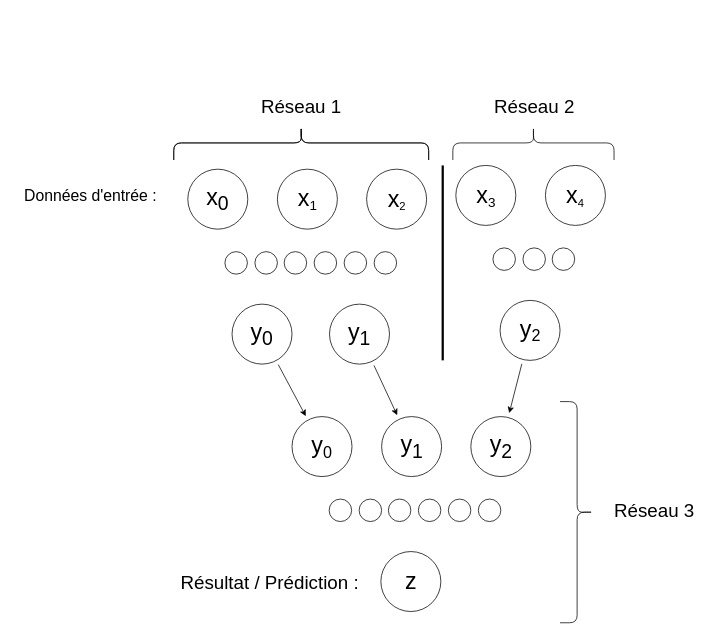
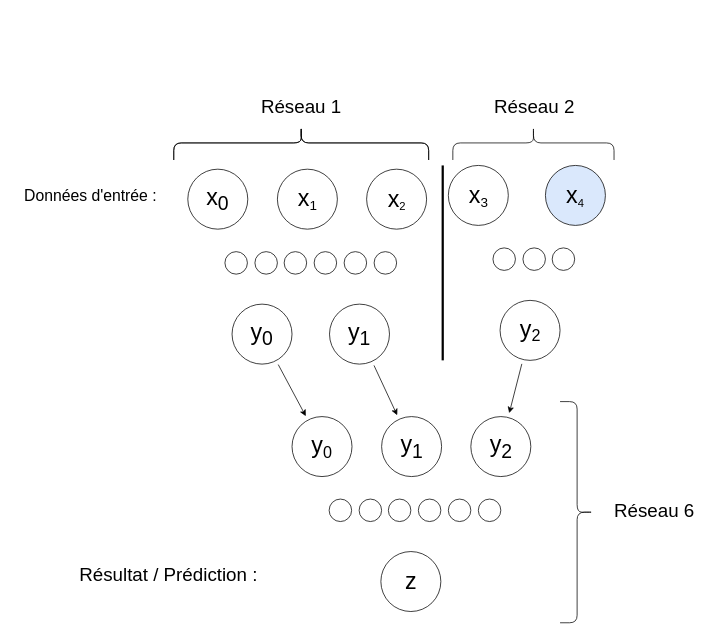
node "x3": moved (486, 195) -> (479, 195)
node "x4": fillcolor #ffffff -> #dae8fc
node "Réseau 3": label "Réseau 3" -> "Réseau 6"
node "Résultat / Prédiction :": moved (269, 582) -> (168, 574)
